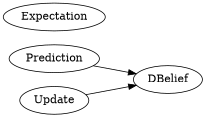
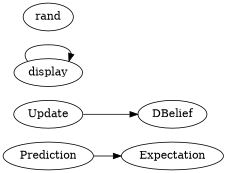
node "rand": added
edge "Prediction" -> "DBelief": now "Prediction" -> "Expectation"
node "display": added
